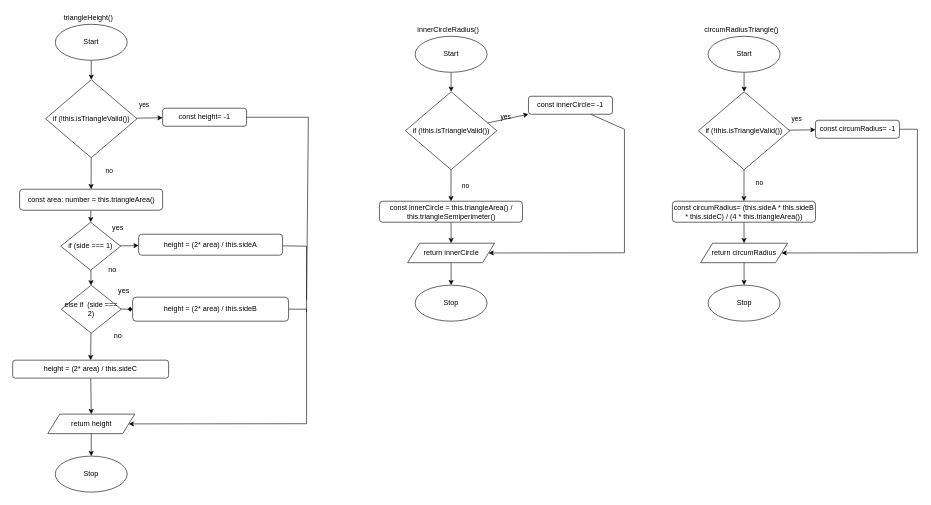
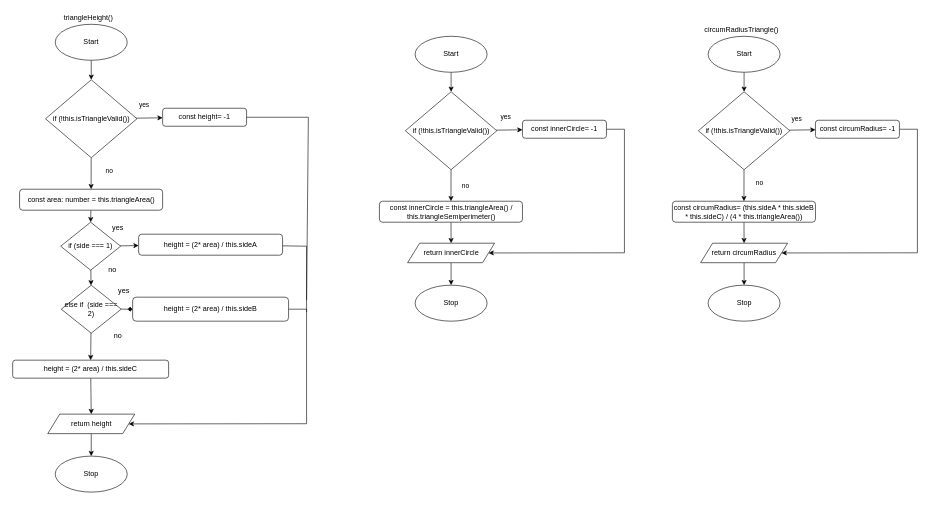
node "innerCircleRadius()": removed
node "const innerCircle= -1": moved (570, 105) -> (564, 129)
